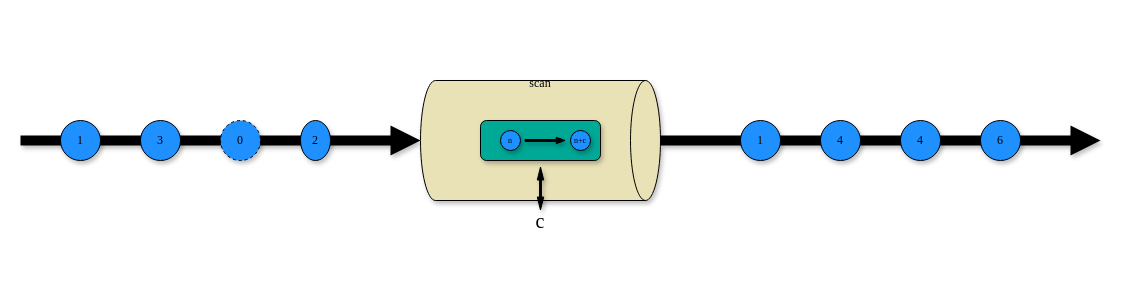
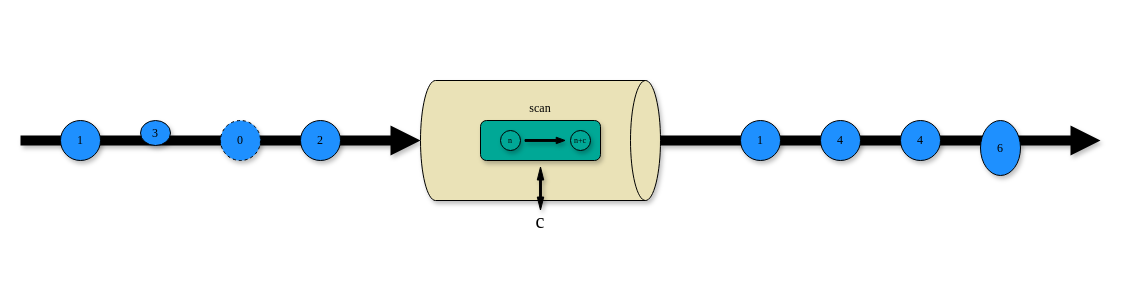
node "scan": moved (541, 83) -> (541, 108)
node "3": size 40x40 -> 30x25
node "2": size 30x40 -> 40x40
node "n": fillcolor #1e90ff -> #00a896
node "n+c": fillcolor #1e90ff -> #00a896
node "6": size 40x40 -> 40x55
